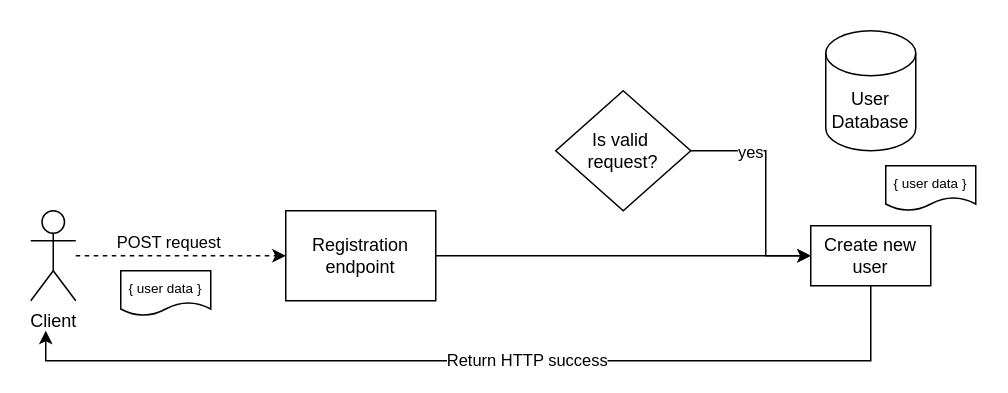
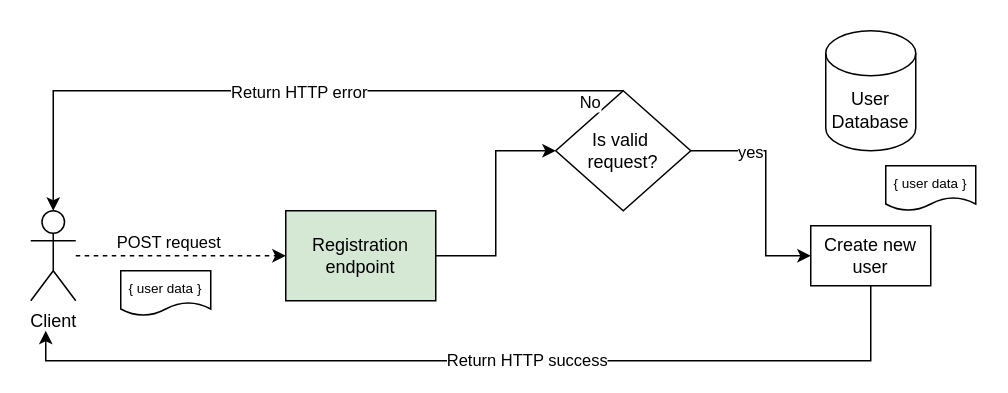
edge "Is valid request?" -> "Client": added, labels "No", "Return HTTP error"
node "Registration endpoint": fillcolor #ffffff -> #d5e8d4
edge "Registration endpoint" -> "Create new user": now "Registration endpoint" -> "Is valid request?"
